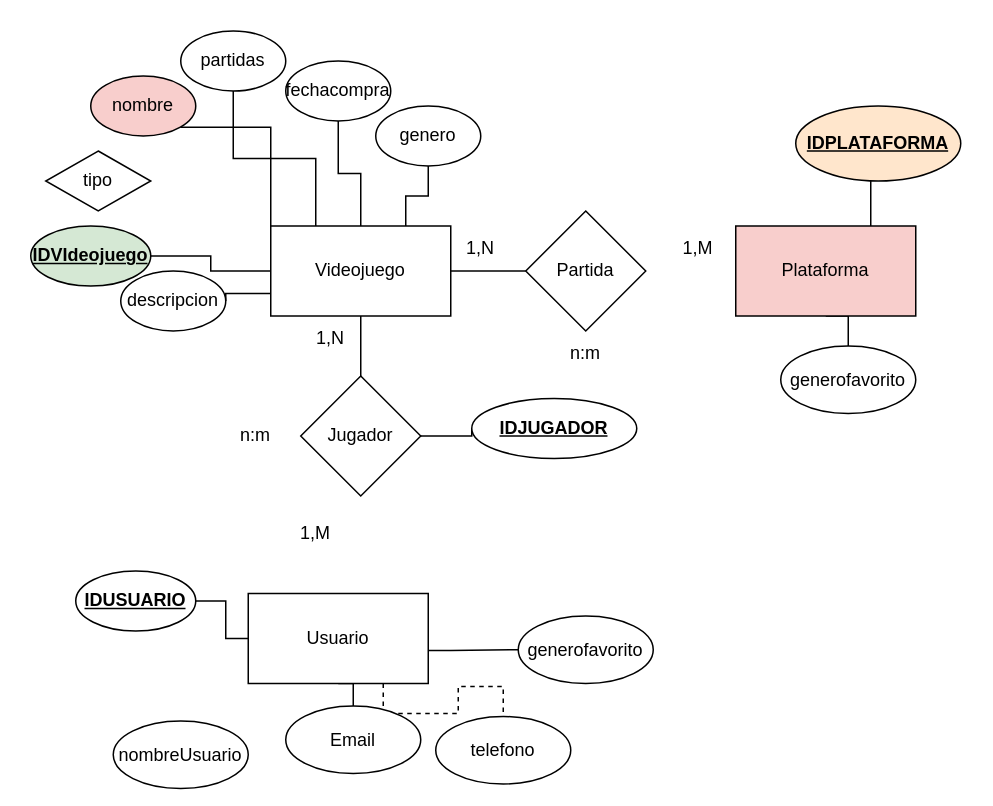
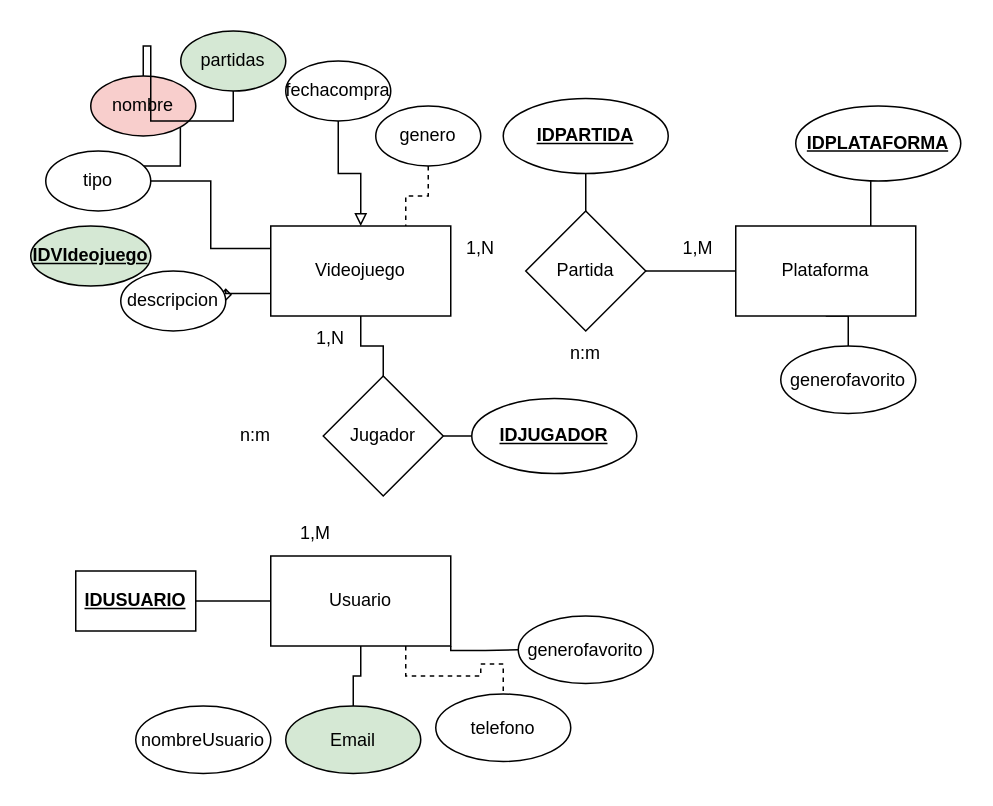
node "partidas": fillcolor #ffffff -> #d5e8d4
edge "nombre" -- "Videojuego": now "nombre" -- "tipo"
node "IDPARTIDA": added
node "IDPLATAFORMA": fillcolor #ffe6cc -> #ffffff
edge "partidas" -- "Videojuego": now "partidas" -- "nombre"
node "tipo": shape diamond -> ellipse
edge "IDPARTIDA" -- "Partida": added
edge "genero" -- "Videojuego": style solid -> dashed
edge "tipo" -- "Videojuego": added
edge "fechacompra" -- "Videojuego": arrowhead none -> block
edge "IDVIdeojuego" -- "Videojuego": removed
edge "Videojuego" -- "Partida": removed
edge "Partida" -- "Plataforma": added
node "Plataforma": fillcolor #f8cecc -> #ffffff
edge "Videojuego" -- "descripcion": arrowhead none -> diamond
node "IDJUGADOR": size 165x60 -> 165x75
node "Jugador": moved (361, 436) -> (383, 436)
node "IDUSUARIO": shape ellipse -> rectangle
node "Usuario": moved (338, 638) -> (361, 601)
node "Email": fillcolor #ffffff -> #d5e8d4
node "telefono": moved (503, 750) -> (503, 728)
node "nombreUsuario": moved (181, 755) -> (203, 740)
